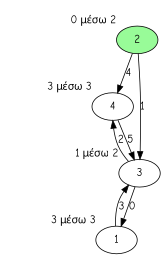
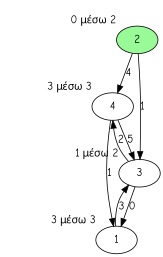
edge "4 3 μέσω 3" -> "1 3 μέσω 3": added, label "1"
